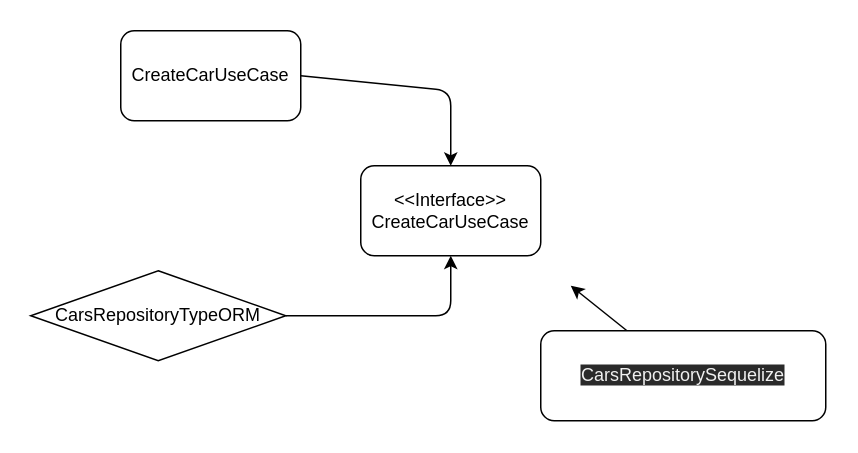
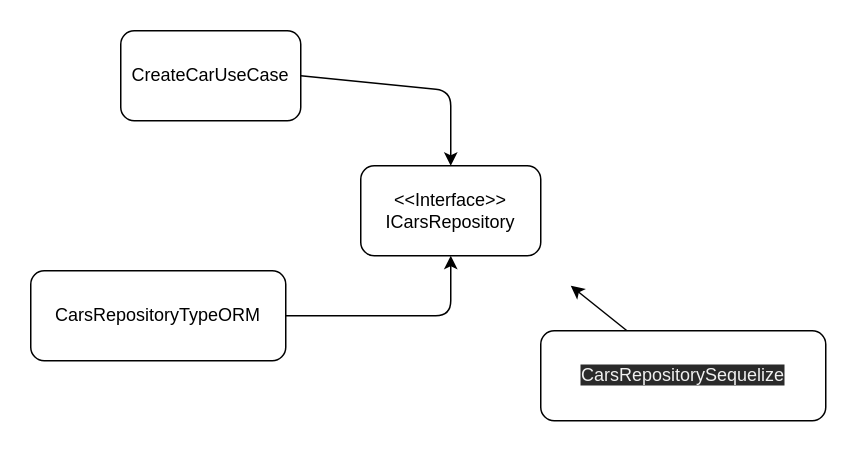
node "<<Interface>> CreateCarUseCase": label "<<Interface>> CreateCarUseCase" -> "<<Interface>> ICarsRepository"
node "CarsRepositoryTypeORM": shape diamond -> rounded rectangle
